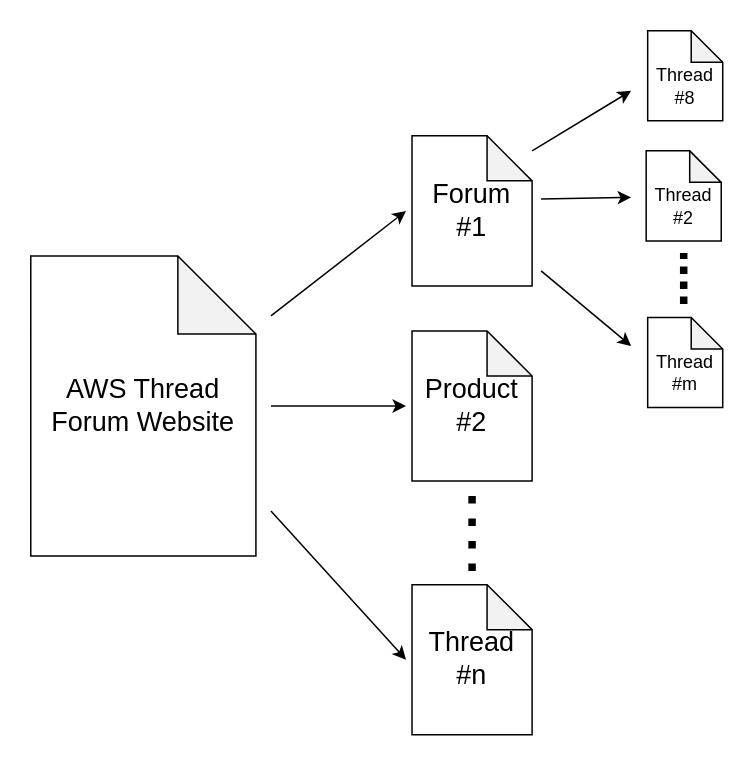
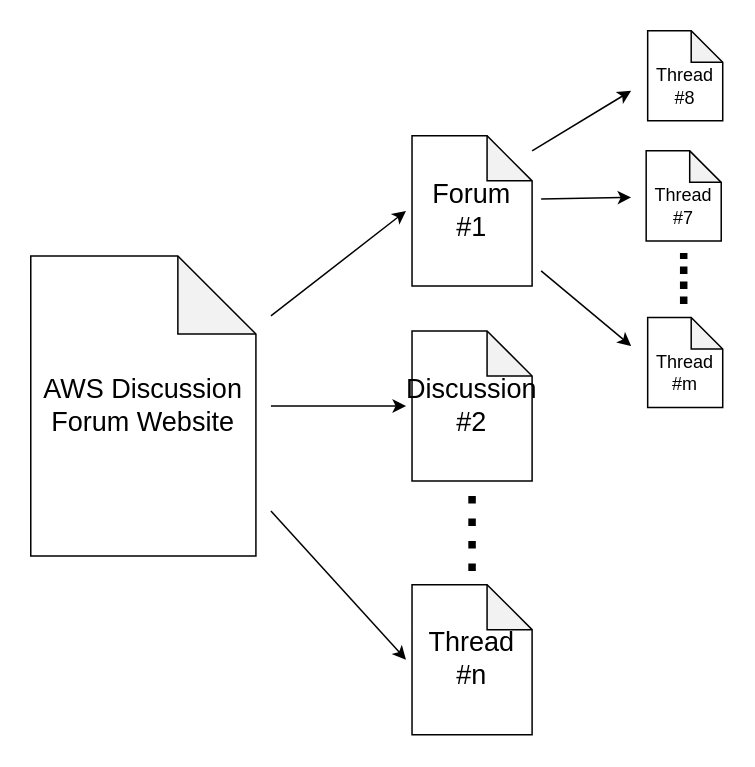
node "Thread #2": label "Thread #2" -> "Thread #7"
node "AWS Thread Forum Website": label "AWS Thread Forum Website" -> "AWS Discussion Forum Website"
node "Product #2": label "Product #2" -> "Discussion #2"
